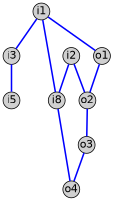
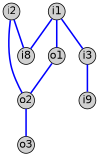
node "i5": label "i5" -> "i9"
node "o4": removed
